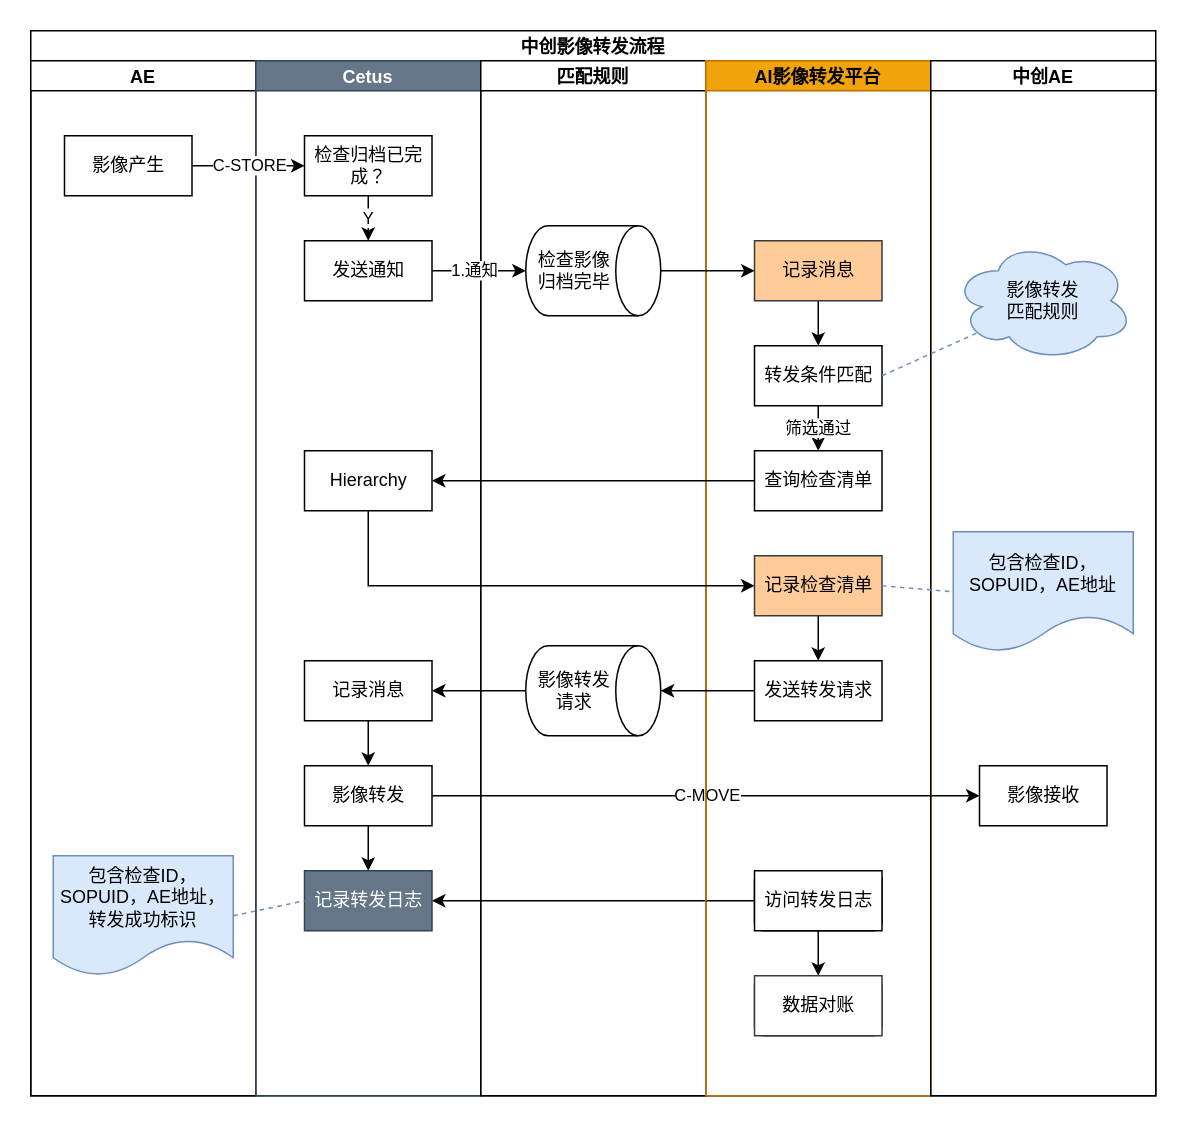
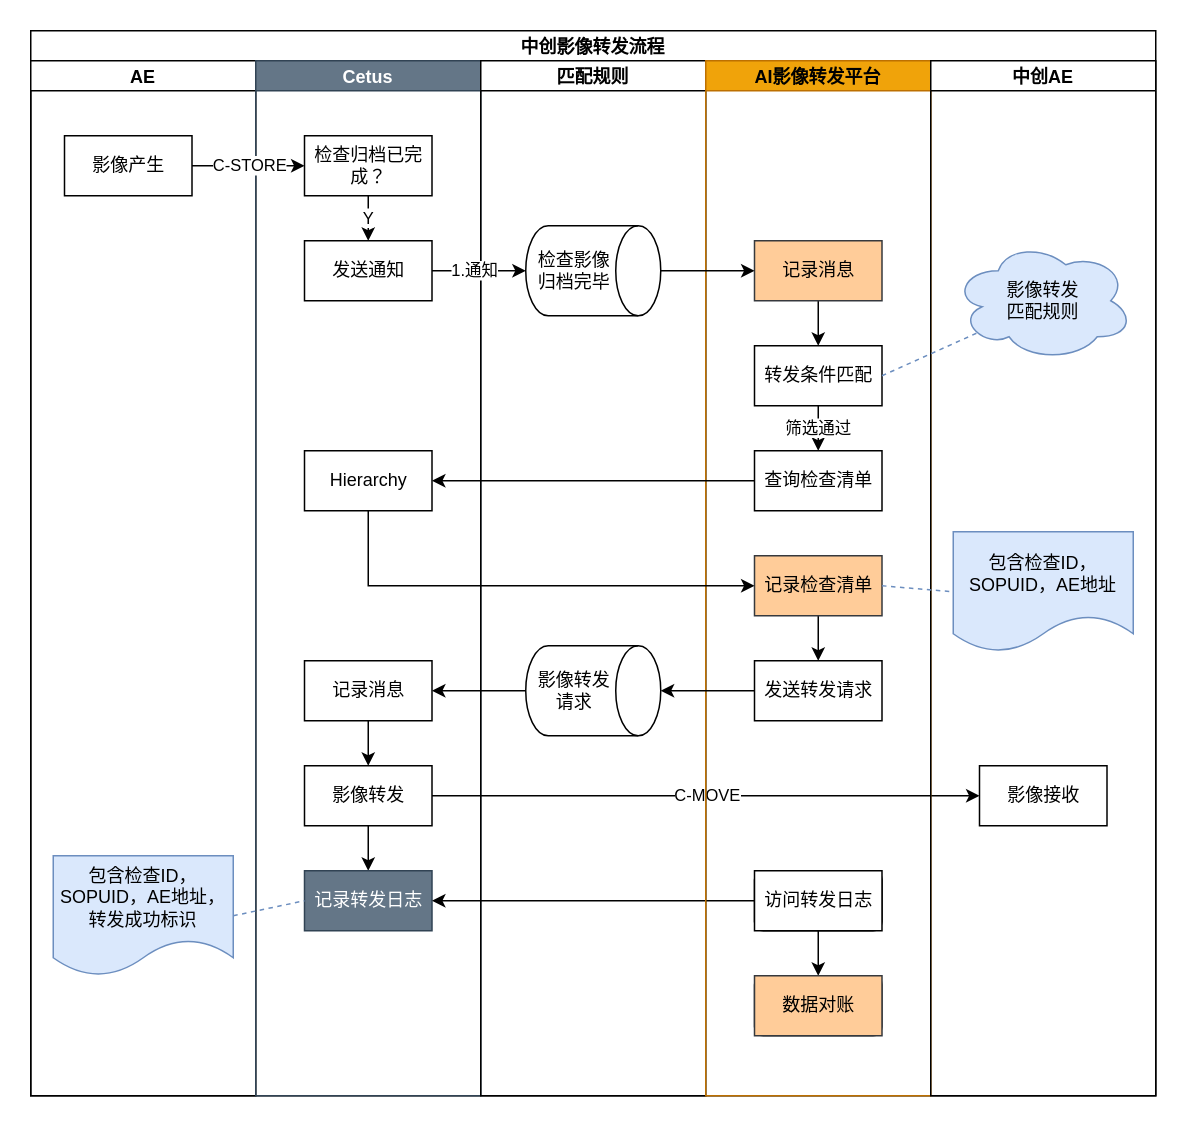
node "数据对账": fillcolor #ffffff -> #ffcc99
